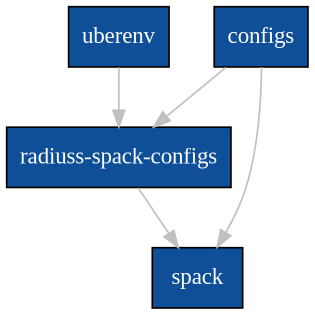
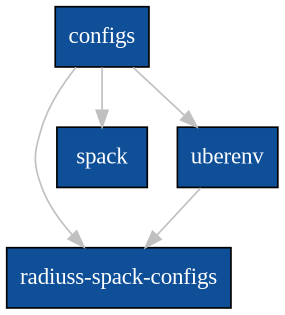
edge "configs" -> "uberenv": added
edge "radiuss-spack-configs" -> "spack": removed
